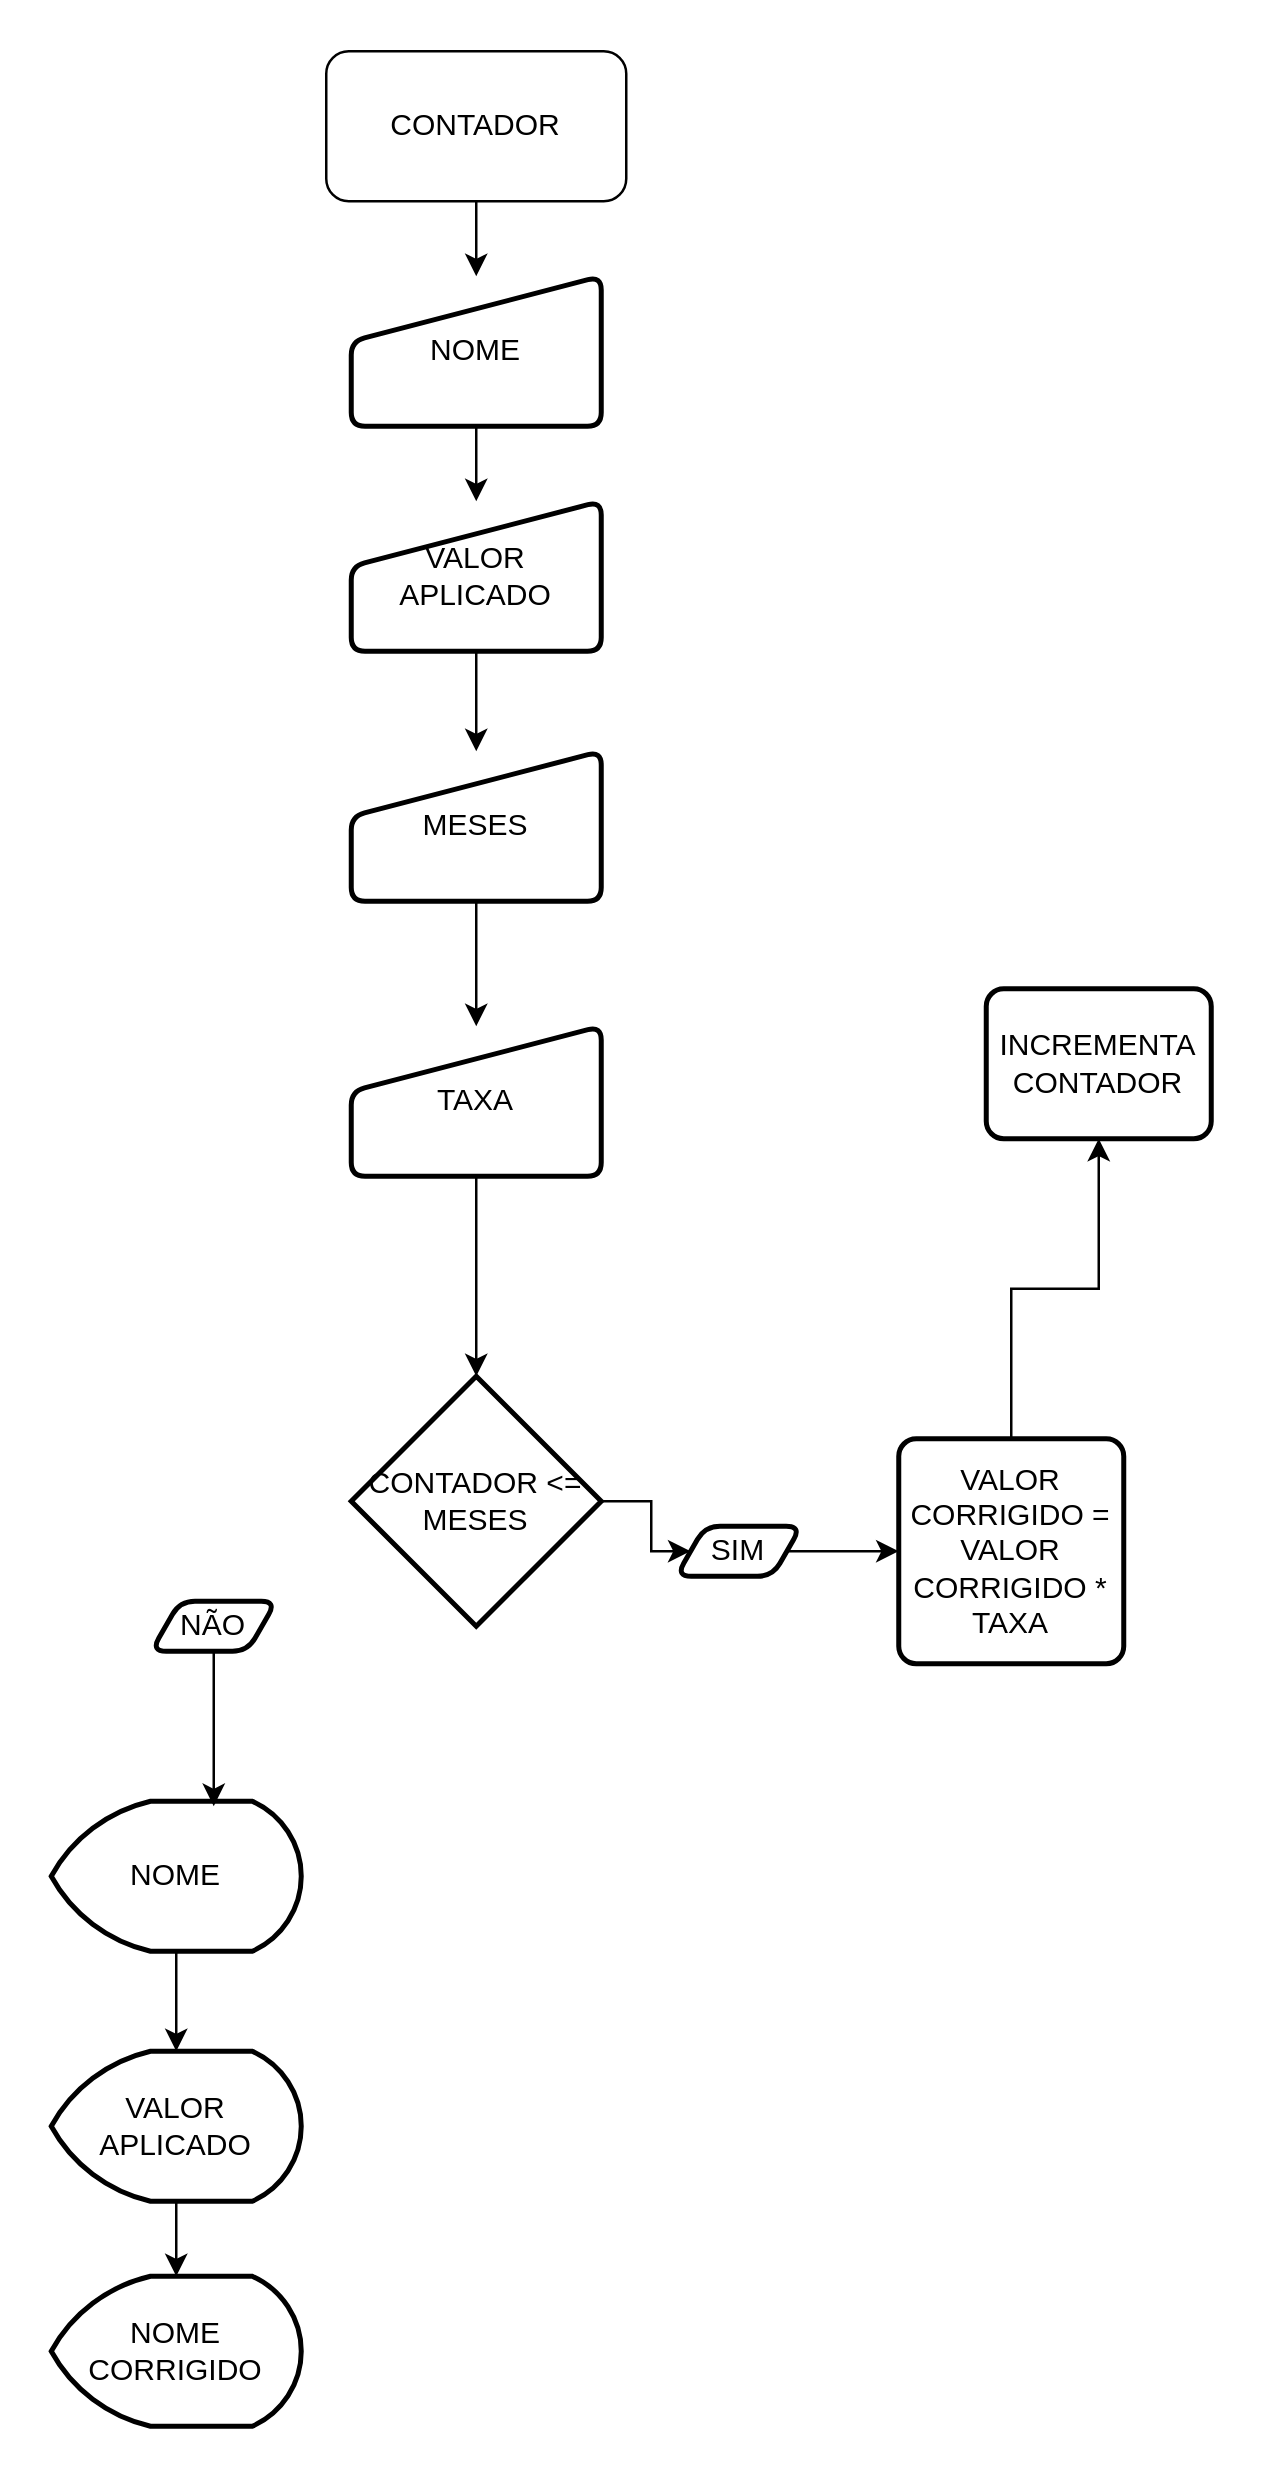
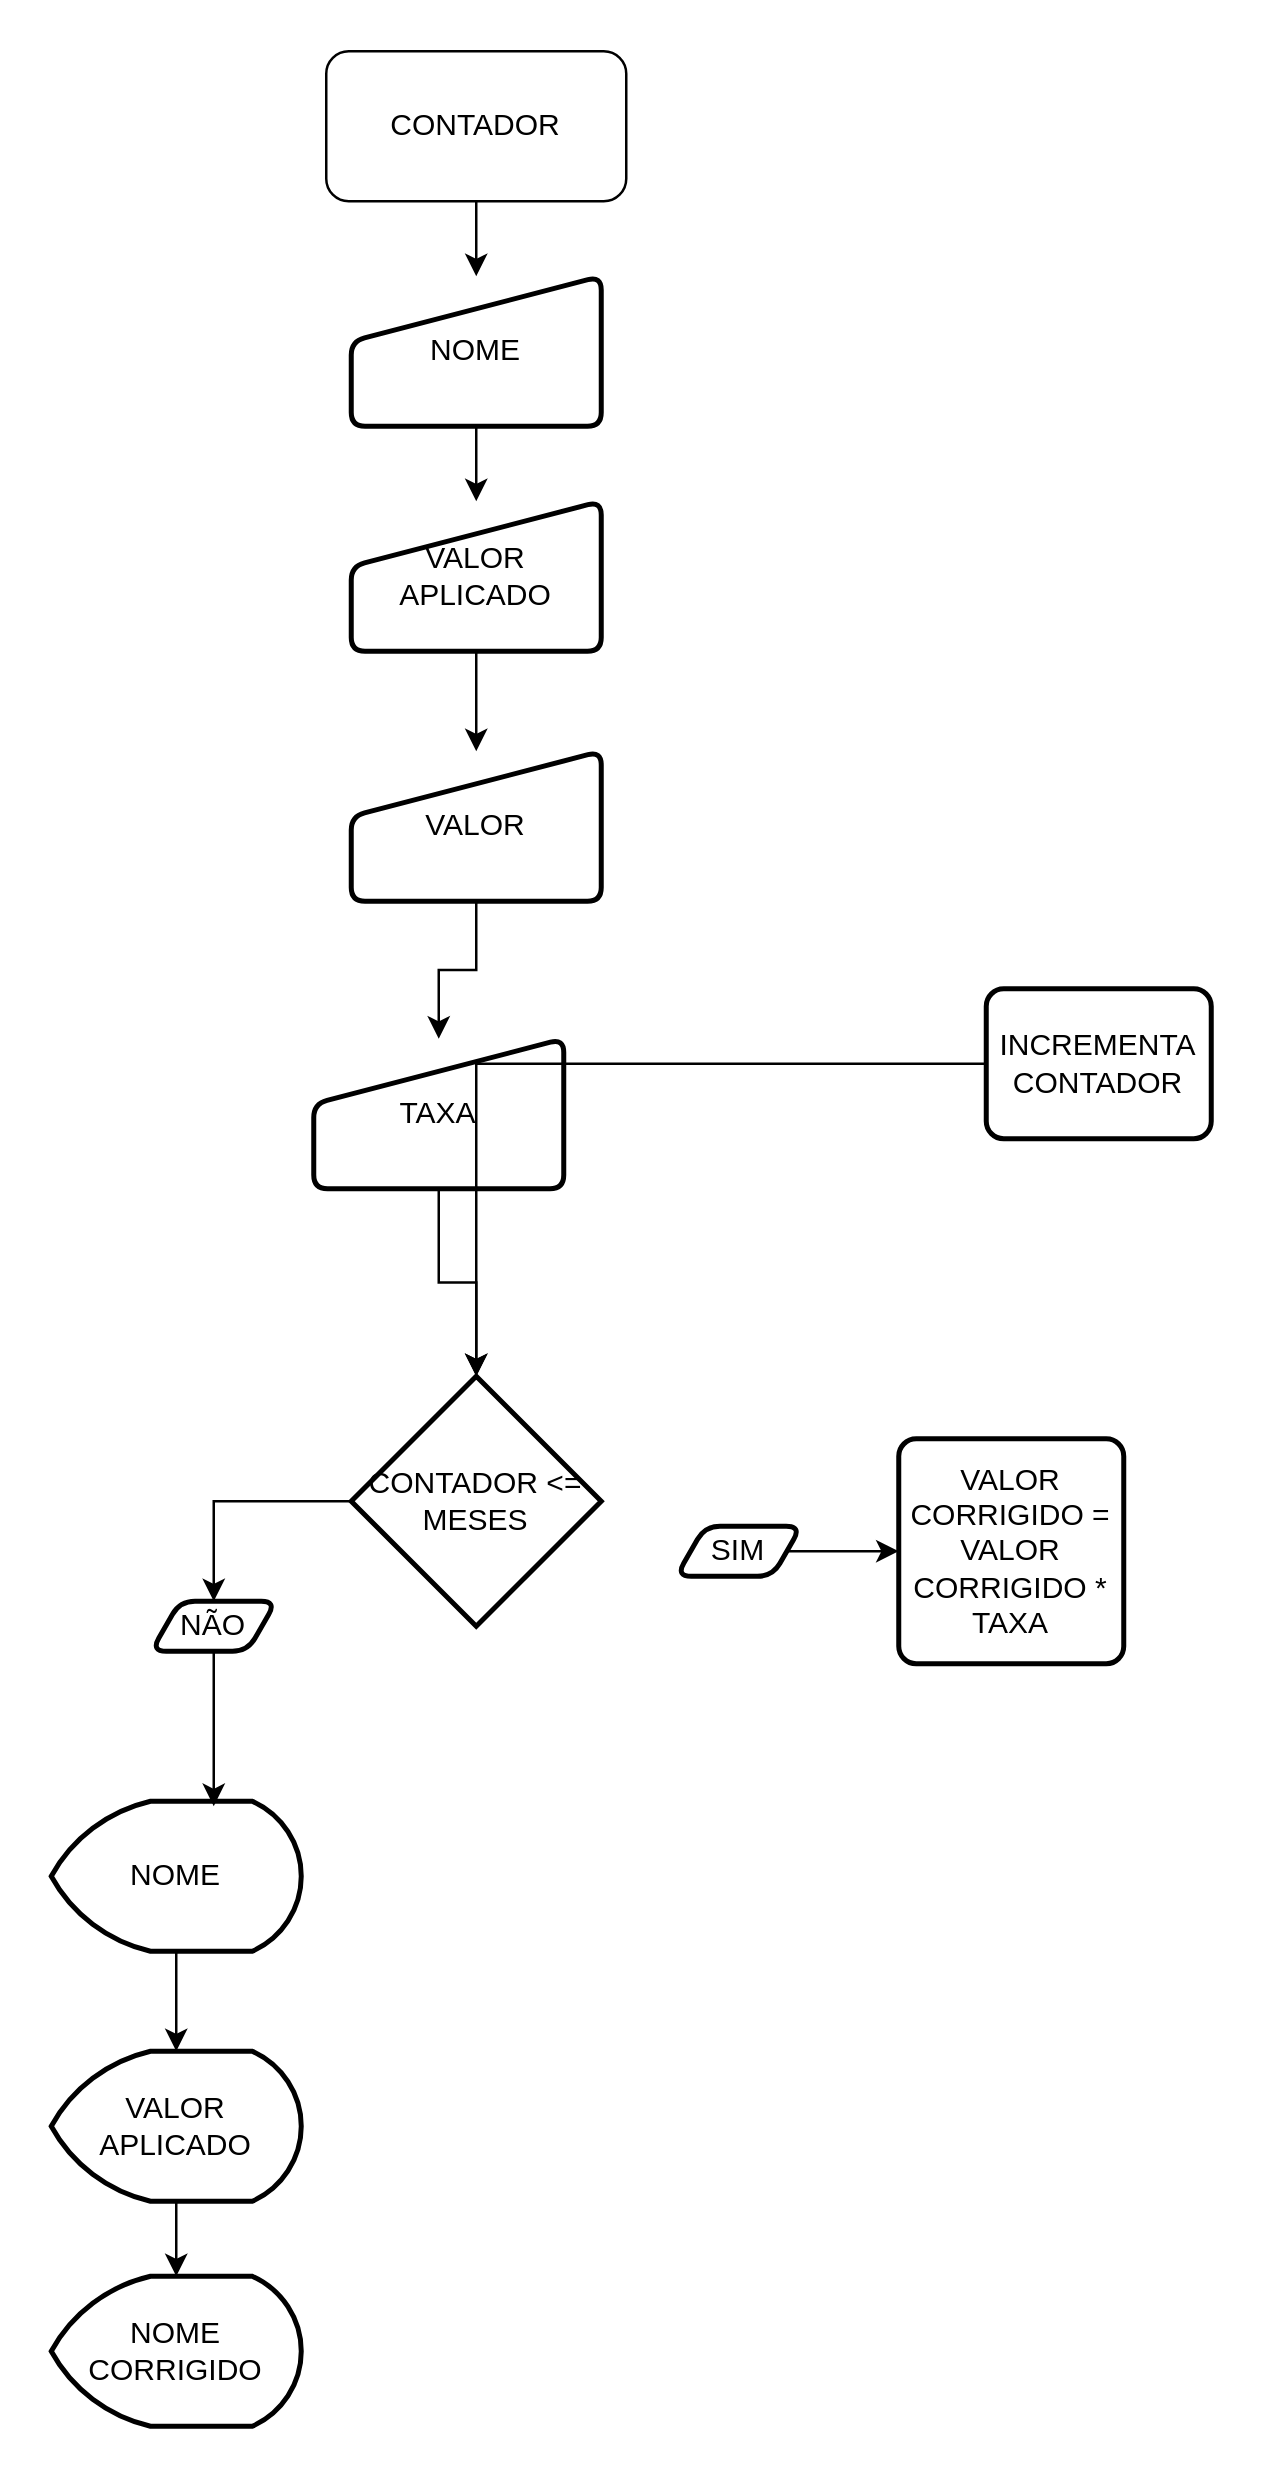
node "MESES": label "MESES" -> "VALOR"
edge "INCREMENTA CONTADOR" -> "CONTADOR <= MESES": added
node "TAXA": moved (476, 1101) -> (439, 1114)
edge "VALOR CORRIGIDO = VALOR CORRIGIDO * TAXA" -> "INCREMENTA CONTADOR": removed
edge "CONTADOR <= MESES" -> "NÃO": added
edge "CONTADOR <= MESES" -> "SIM": removed
